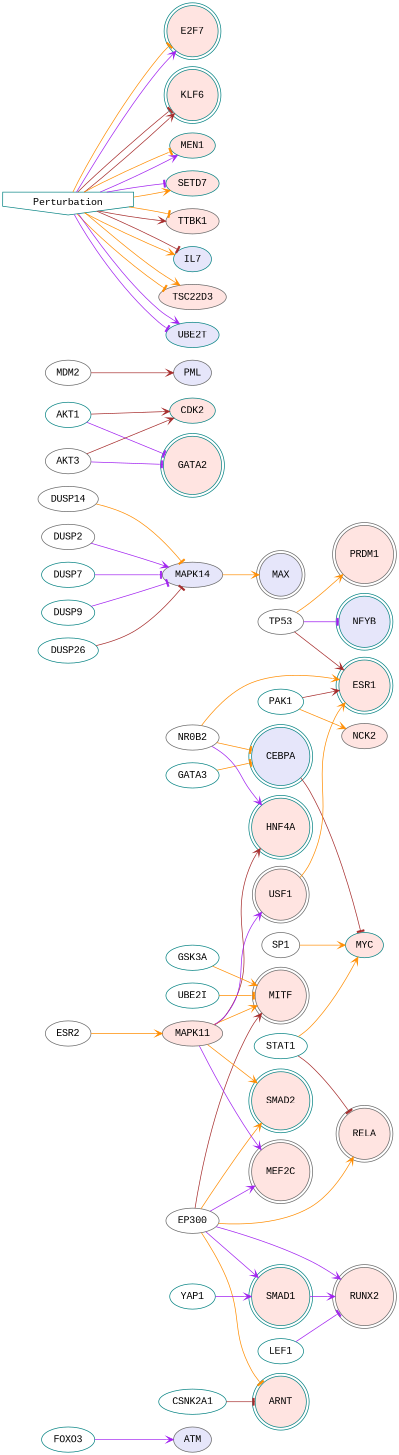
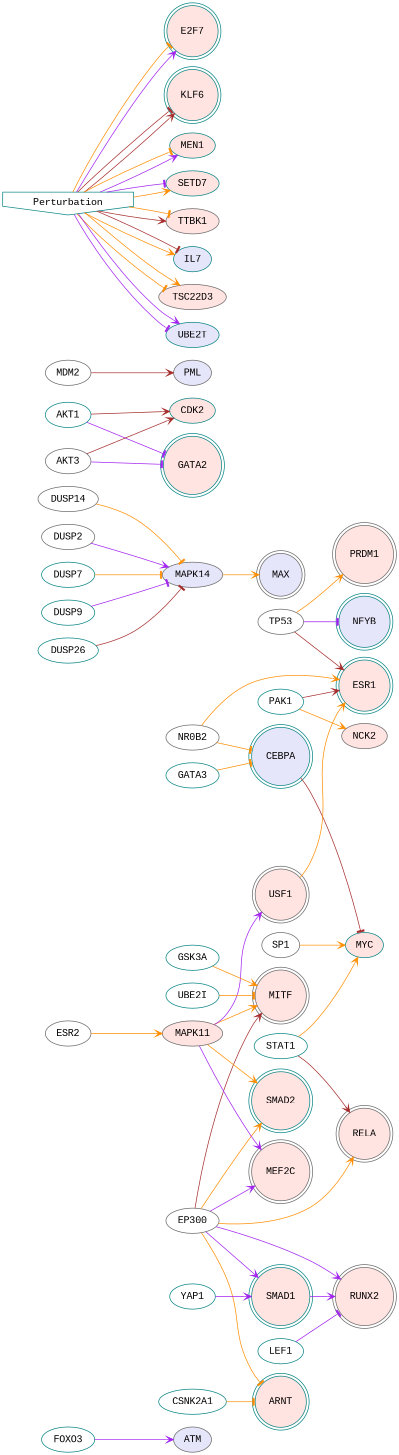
edge "DUSP7" -> "MAPK14": color purple -> darkorange
node "HNF4A": removed
edge "STAT1" -> "RELA": arrowhead tee -> vee
edge "CSNK2A1" -> "ARNT": color brown -> darkorange
